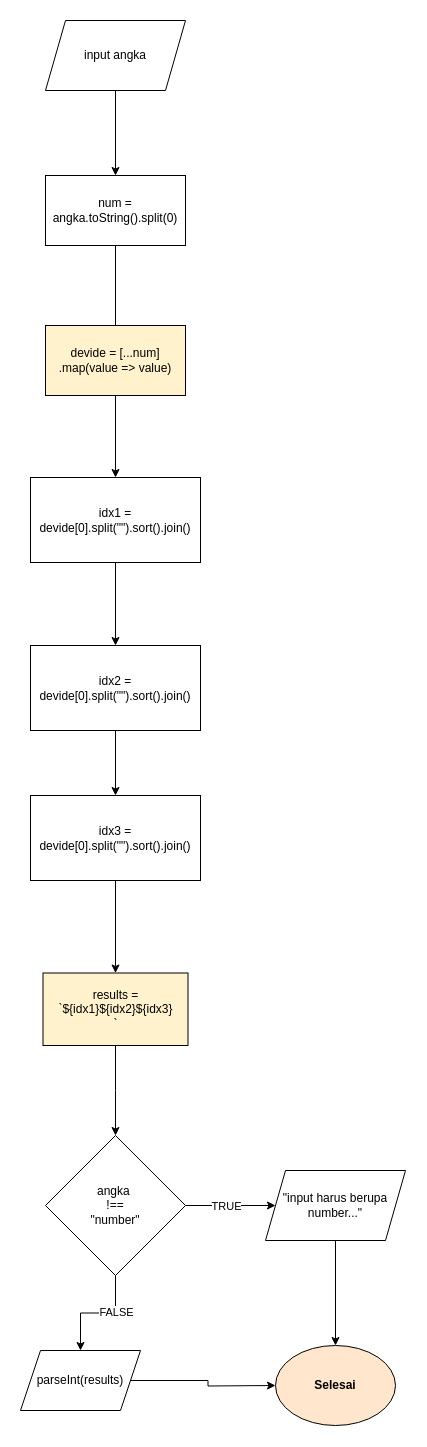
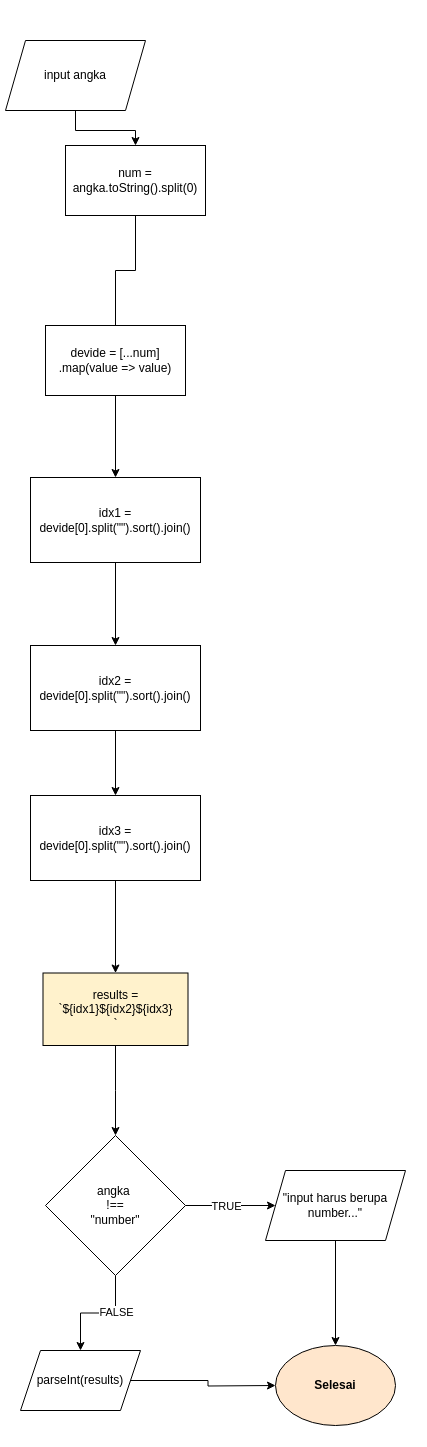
node "input angka": moved (116, 56) -> (76, 76)
node "num = angka.toString().split(0)": moved (116, 211) -> (136, 181)
node "devide = [...num] .map(value => value)": fillcolor #fff2cc -> #ffffff
